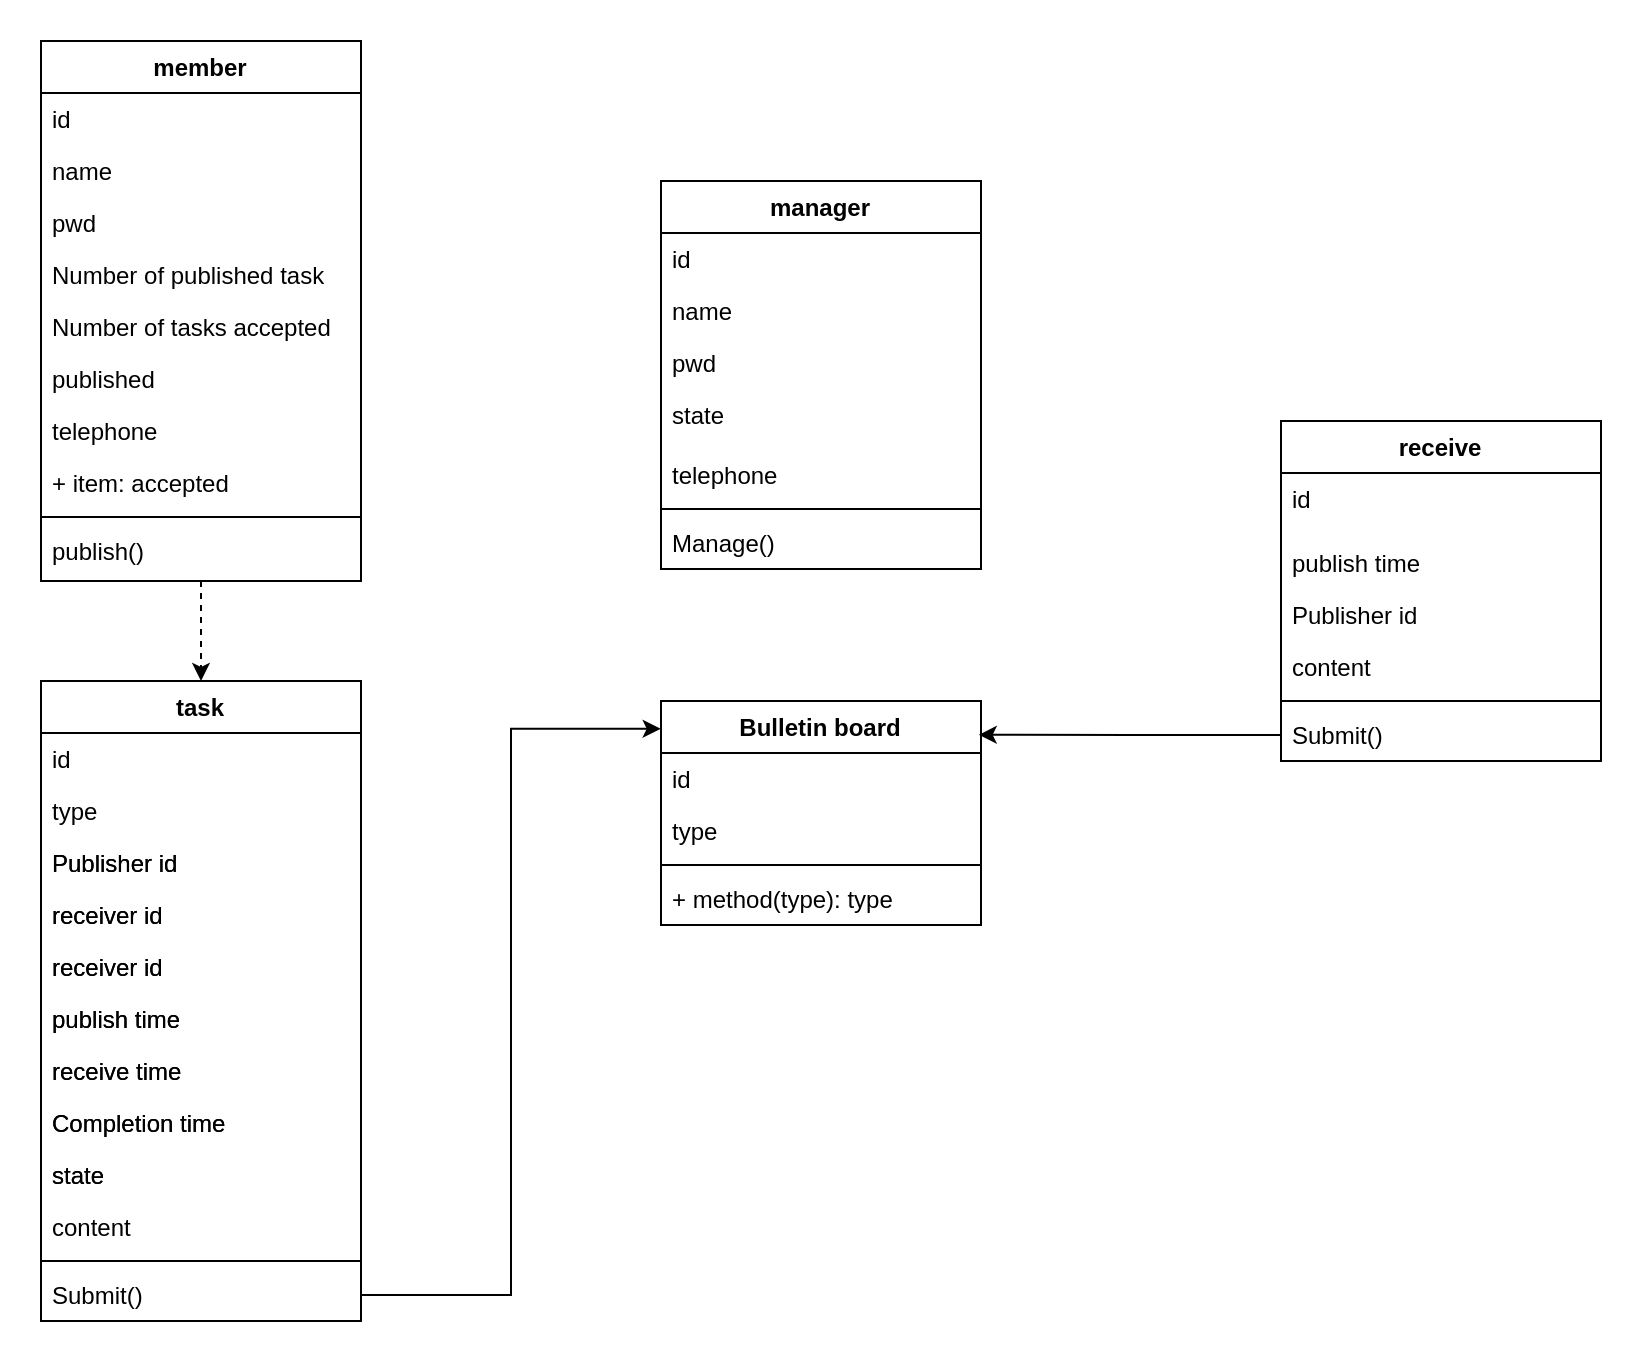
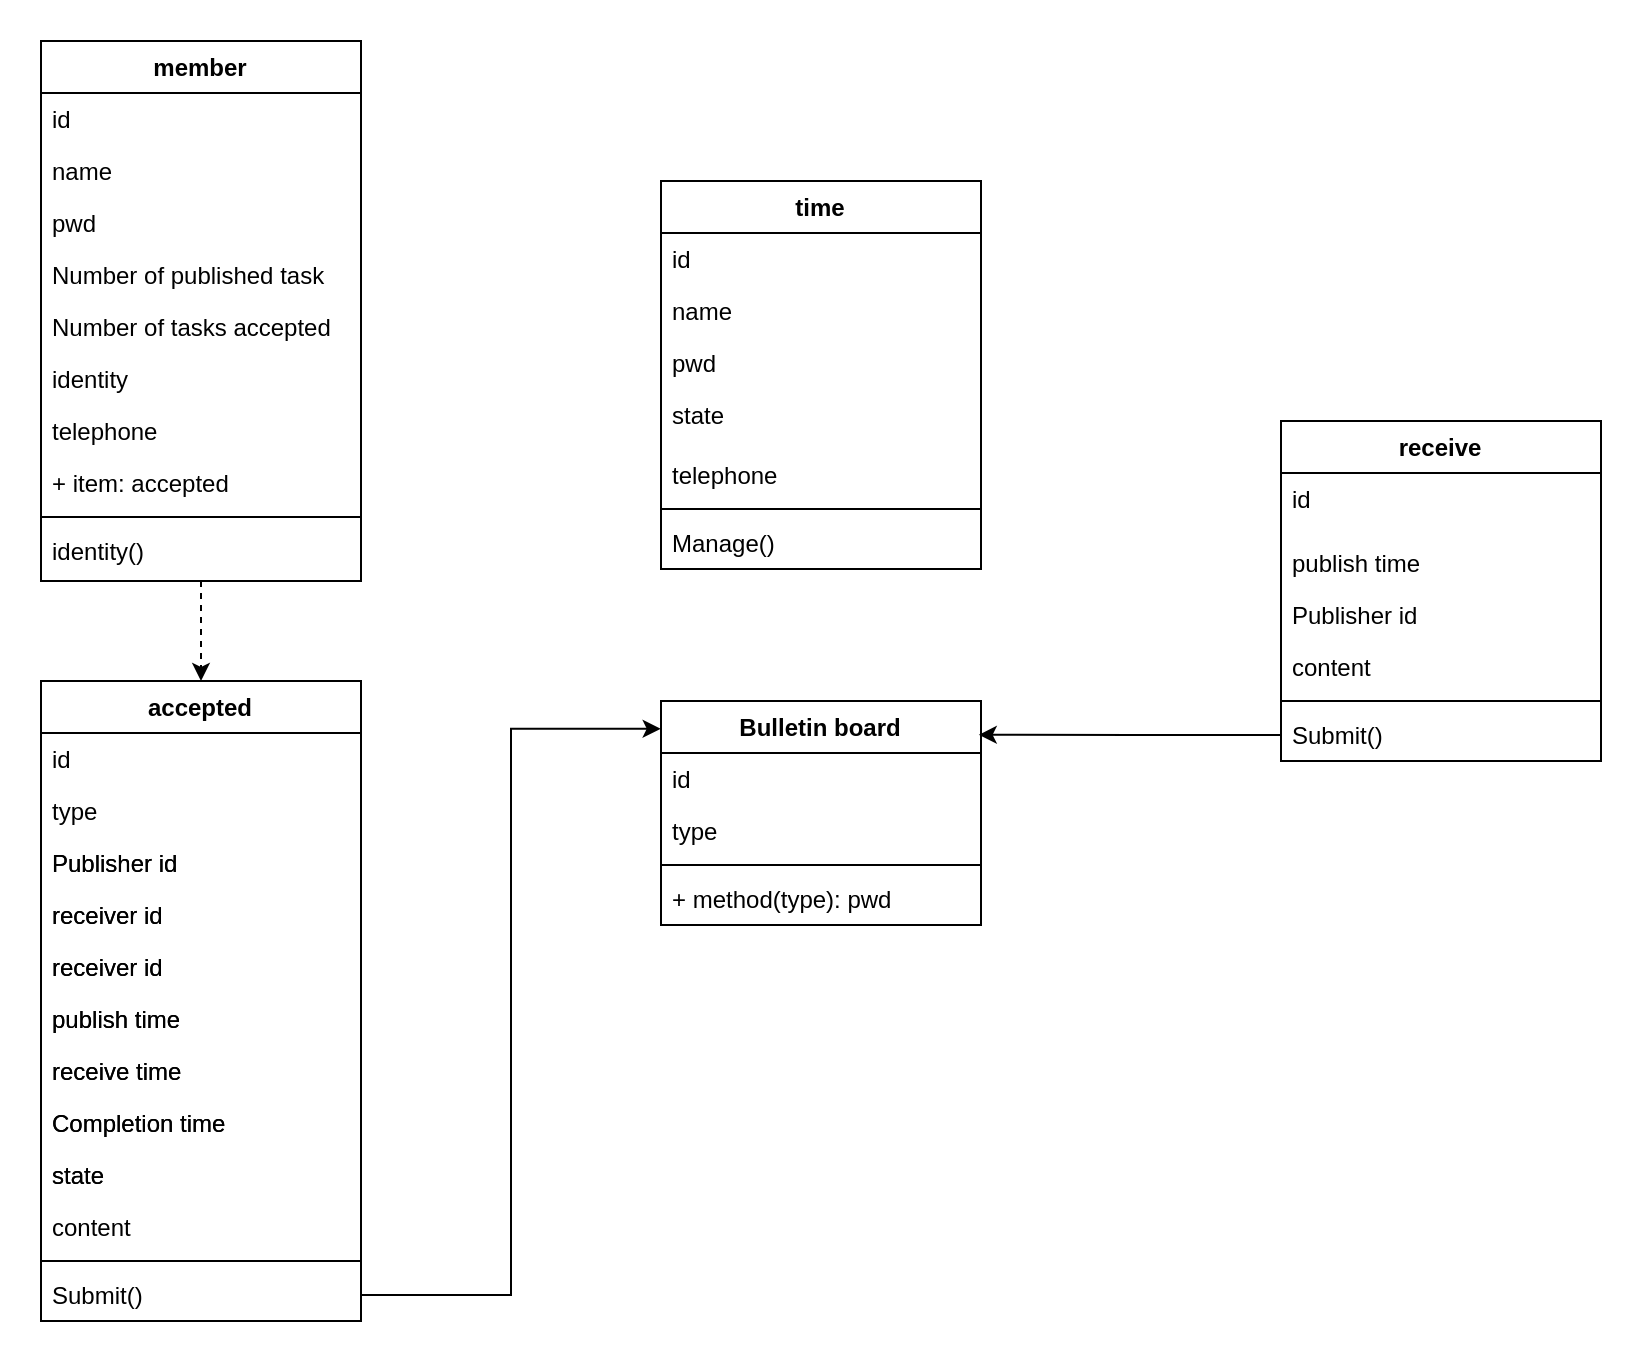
node "manager": label "manager" -> "time"
node "published": label "published" -> "identity"
node "publish()": label "publish()" -> "identity()"
node "task": label "task" -> "accepted"
node "+ method(type): type": label "+ method(type): type" -> "+ method(type): pwd"
